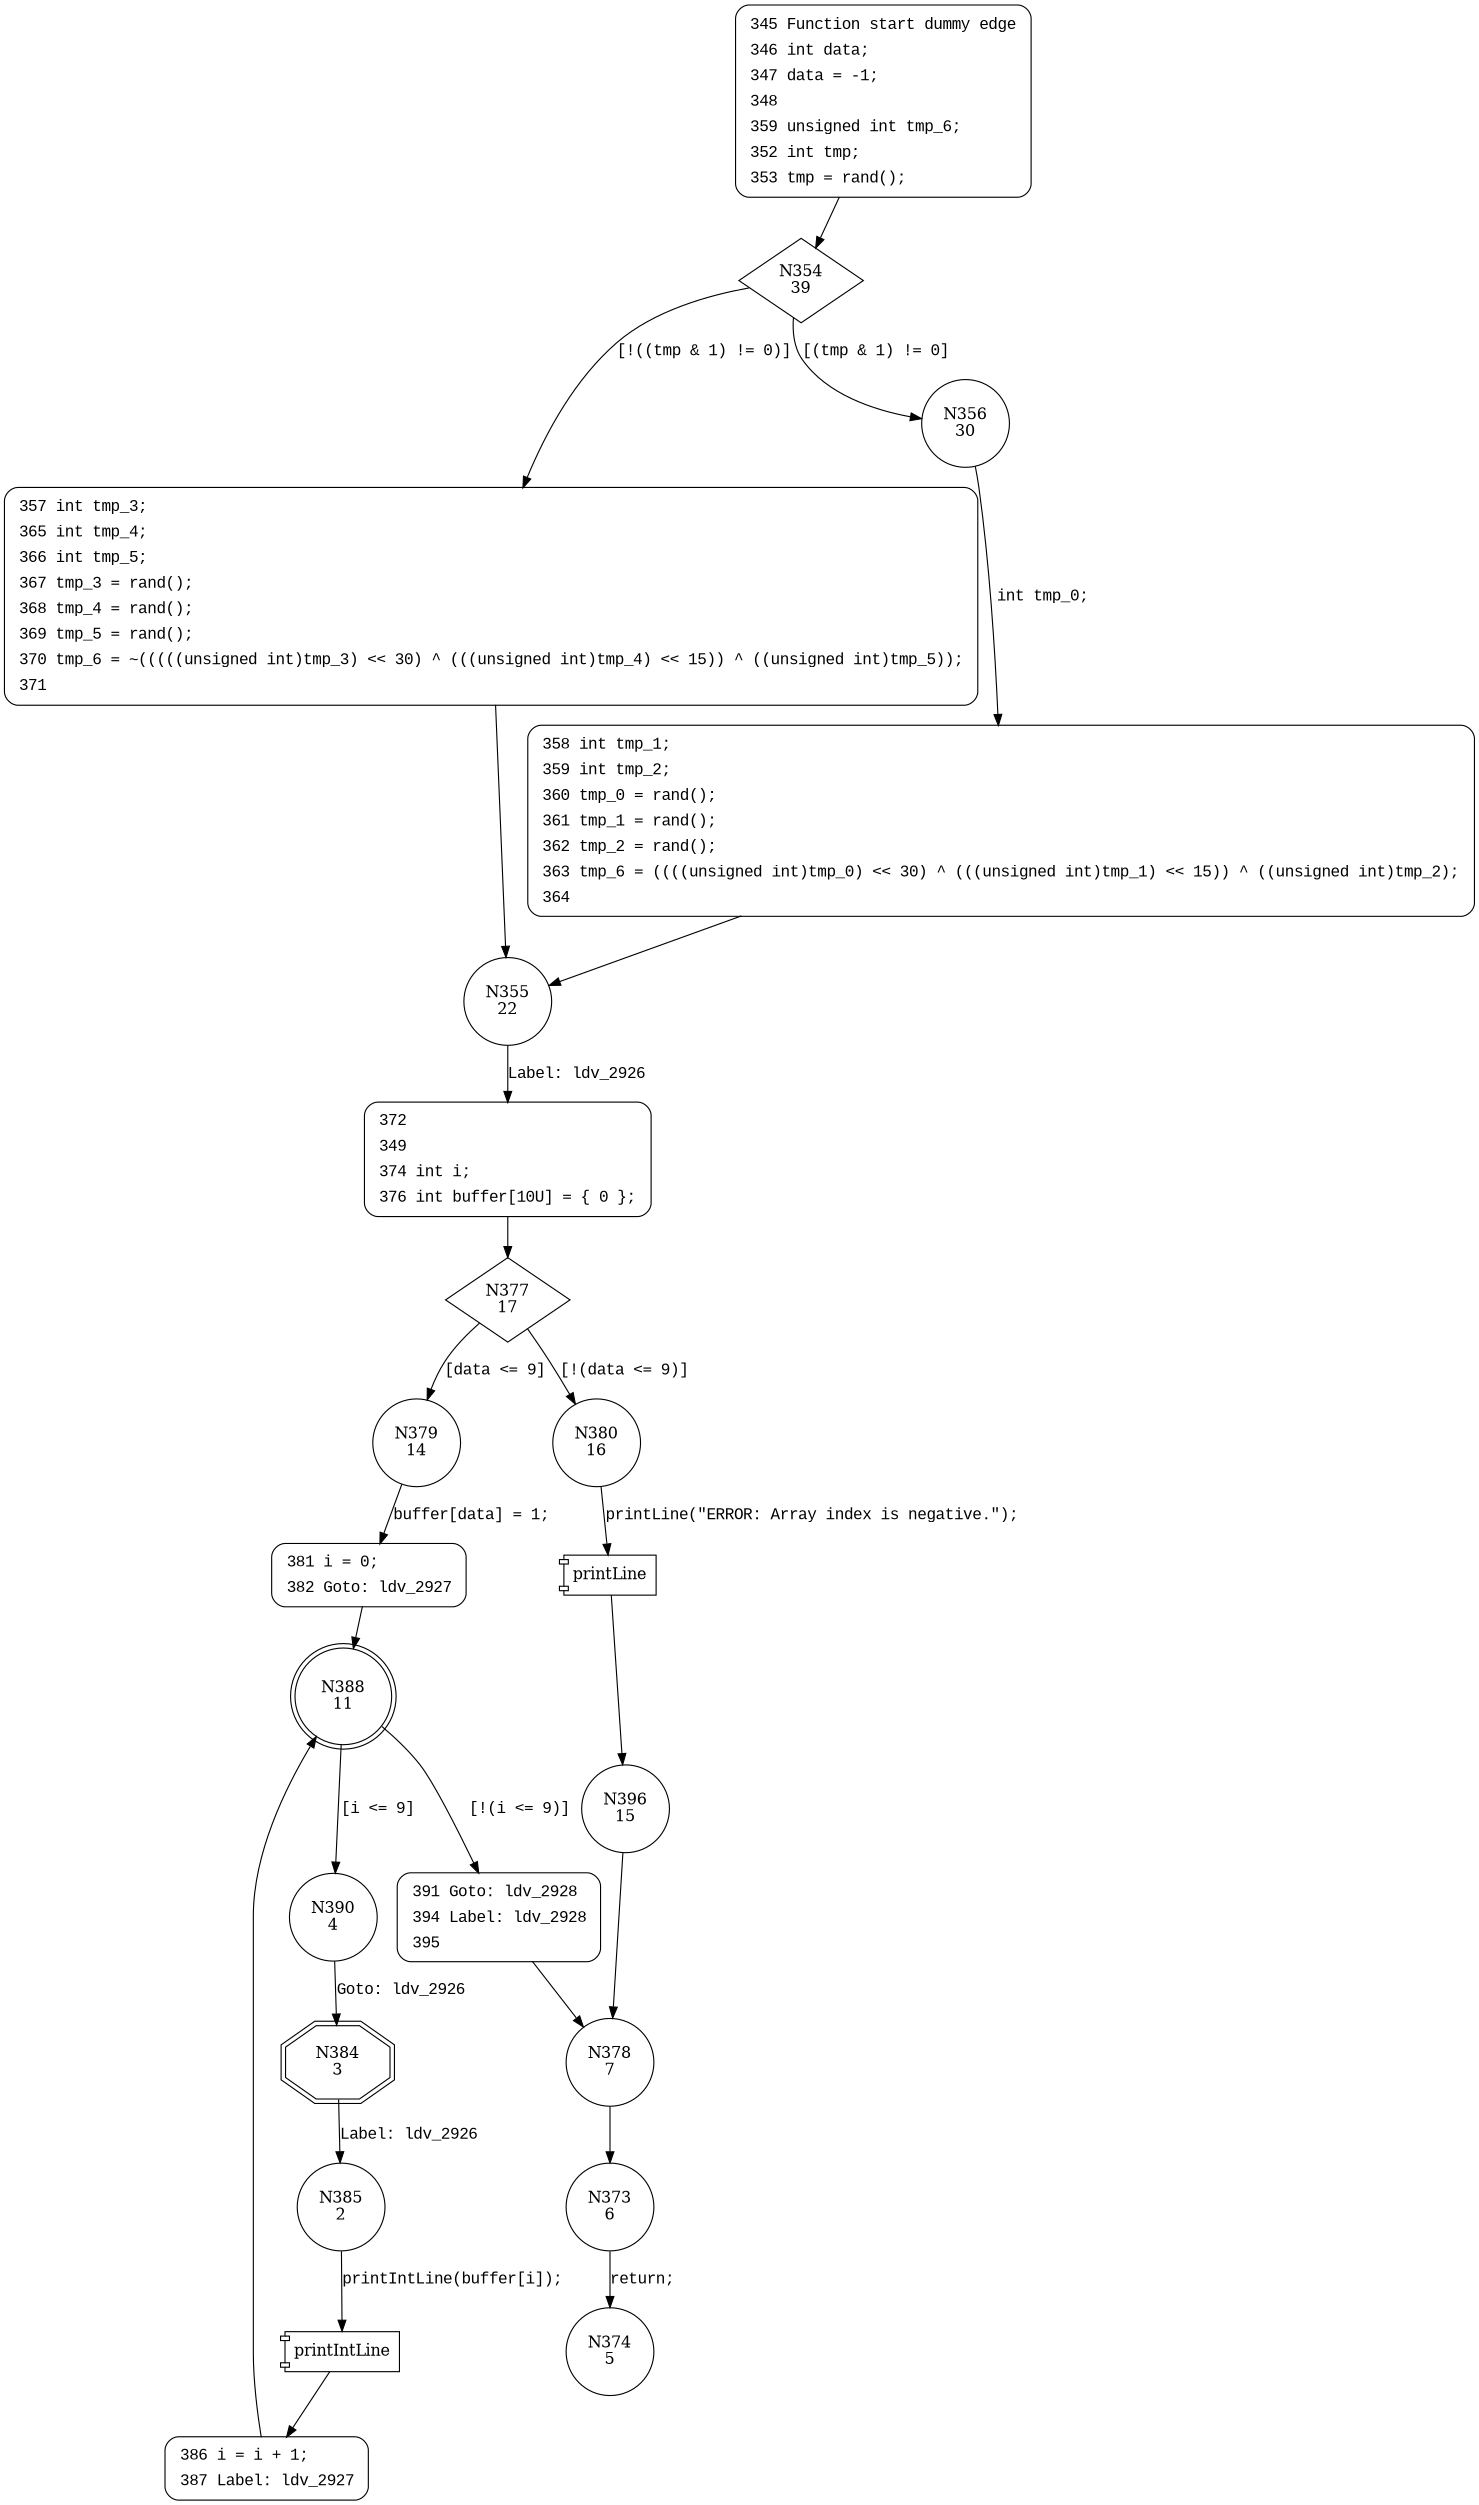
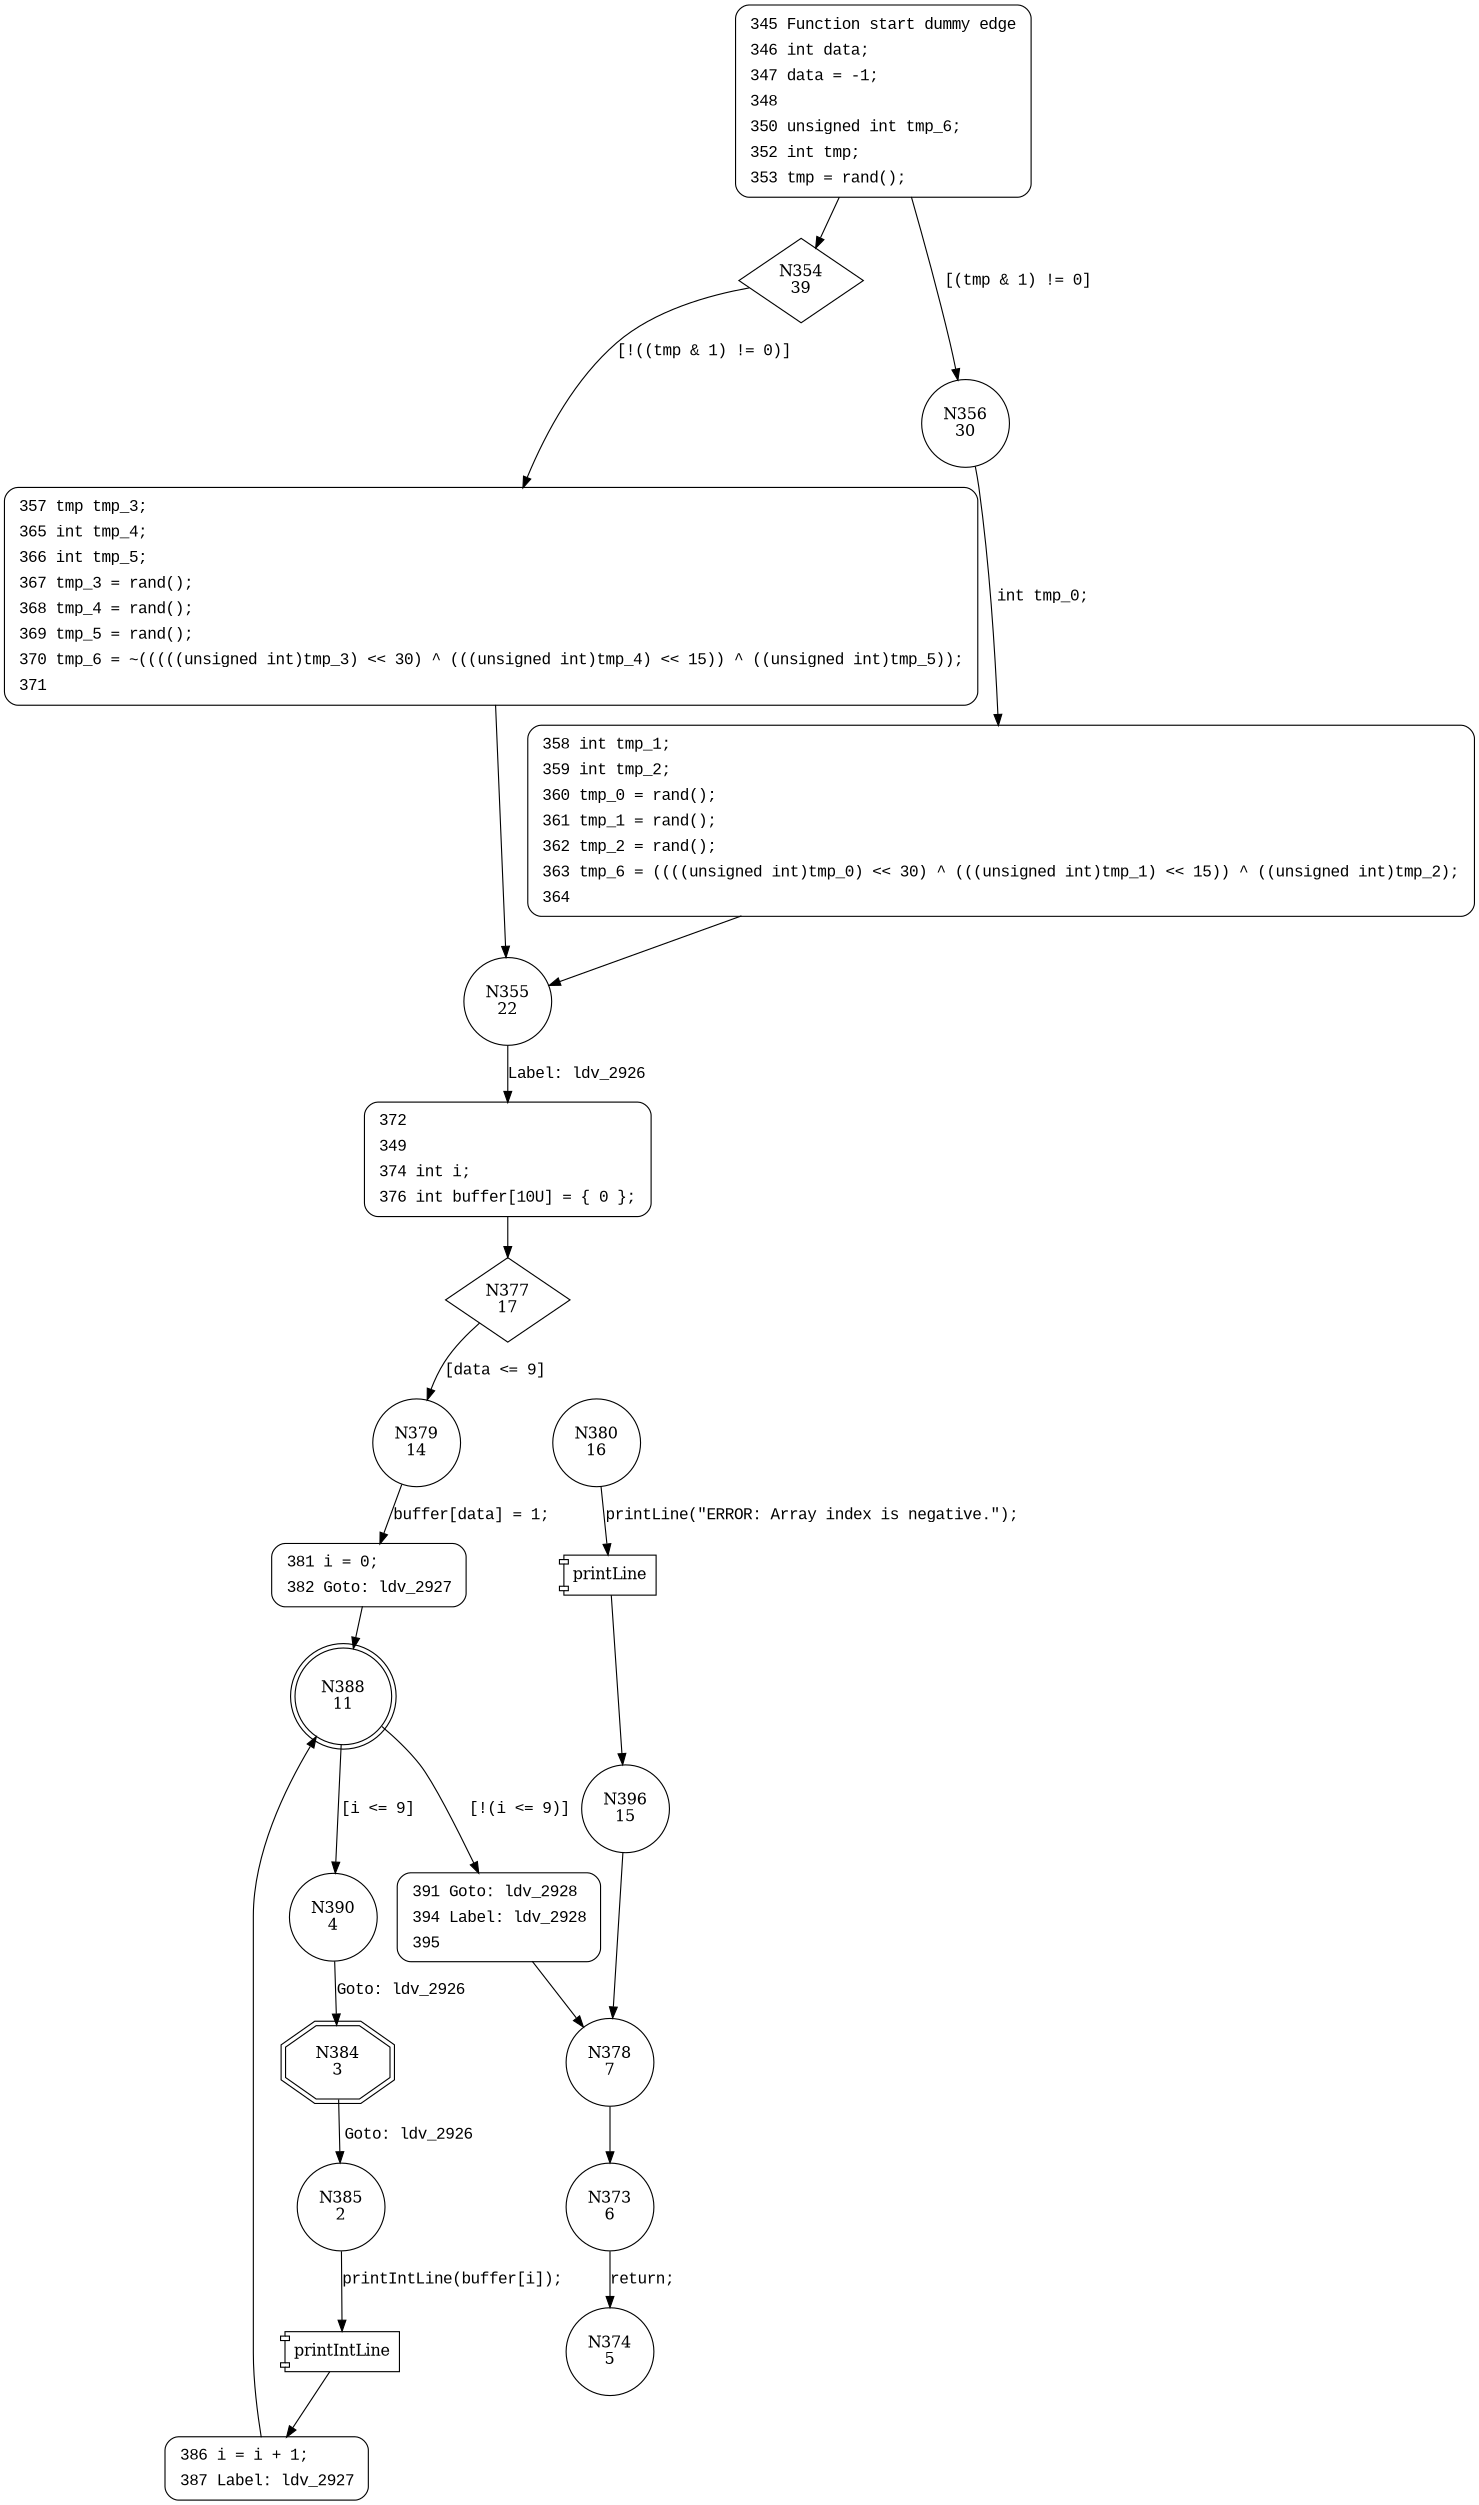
node "345": text "359" -> "350"
edge "N354 39" -> "N356 30": now "345" -> "N356 30"
node "357": text "int tmp_3;" -> "tmp tmp_3;"
edge "N377 17" -> "N380 16": removed, label "[!(data <= 9)]"
edge "N384 3" -> "N385 2": label "Label: ldv_2926" -> "Goto: ldv_2926"
